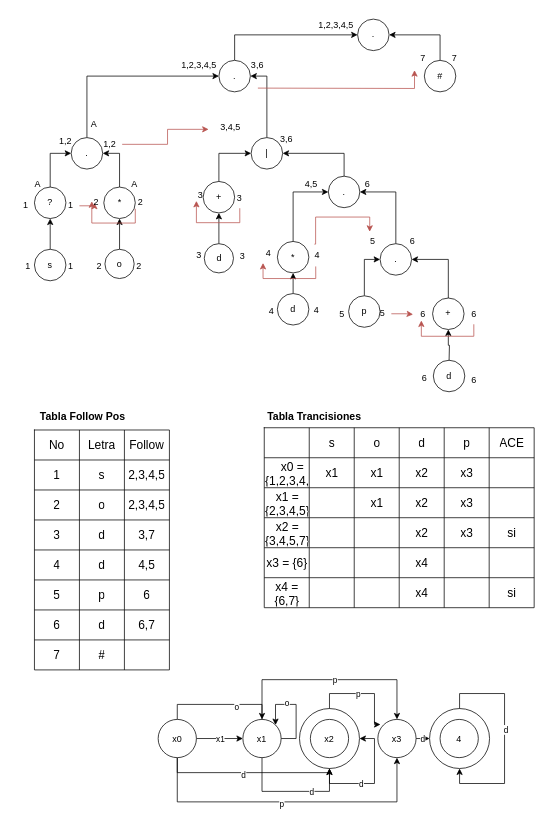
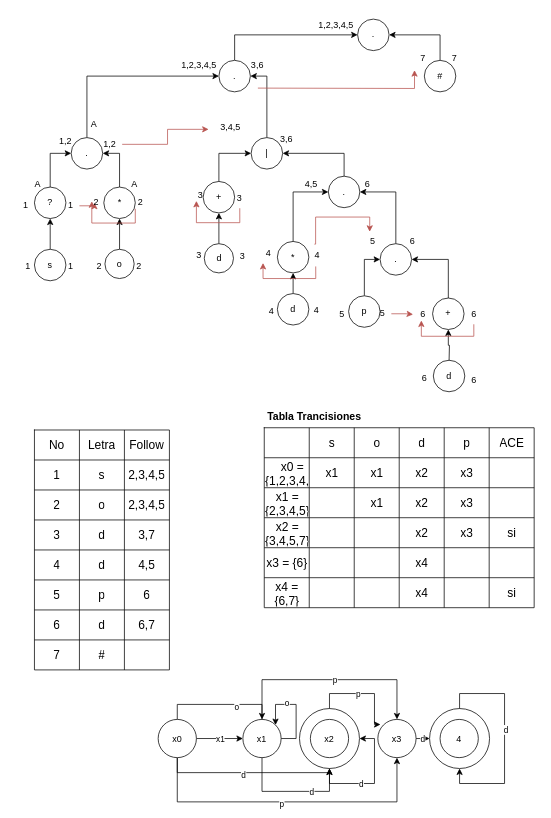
node "Tabla Follow Pos": removed
